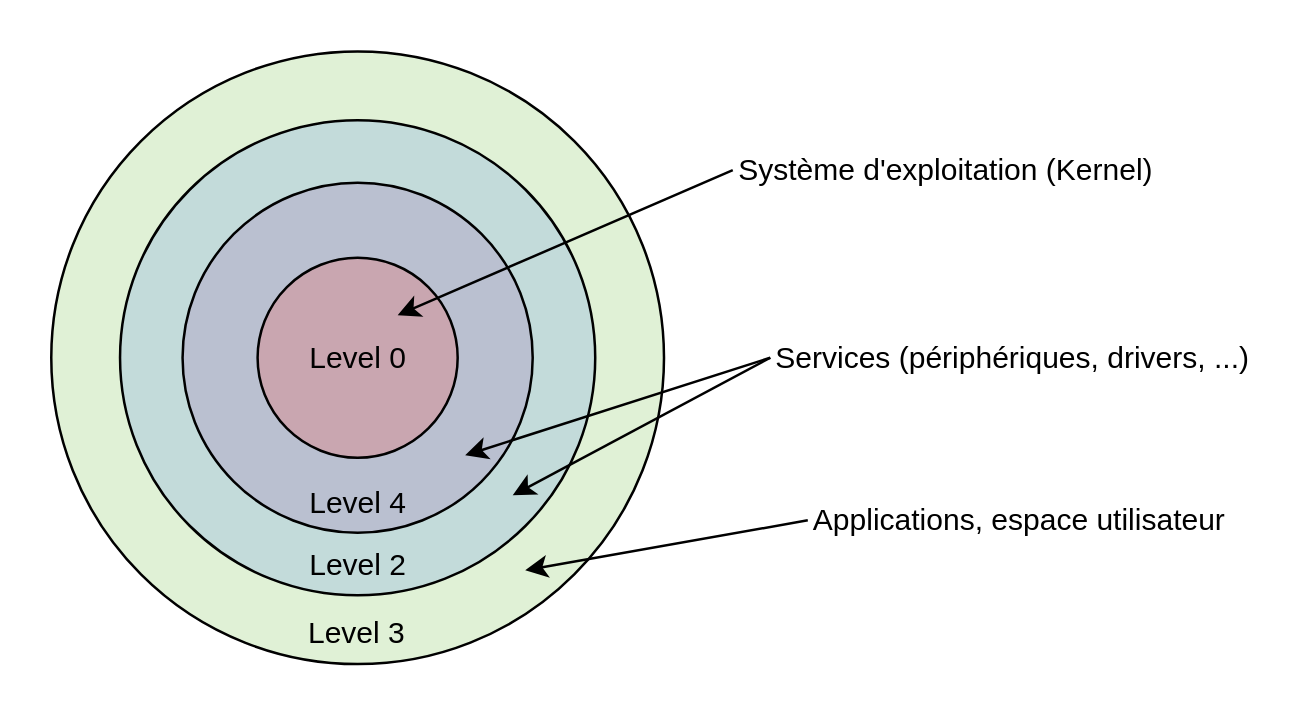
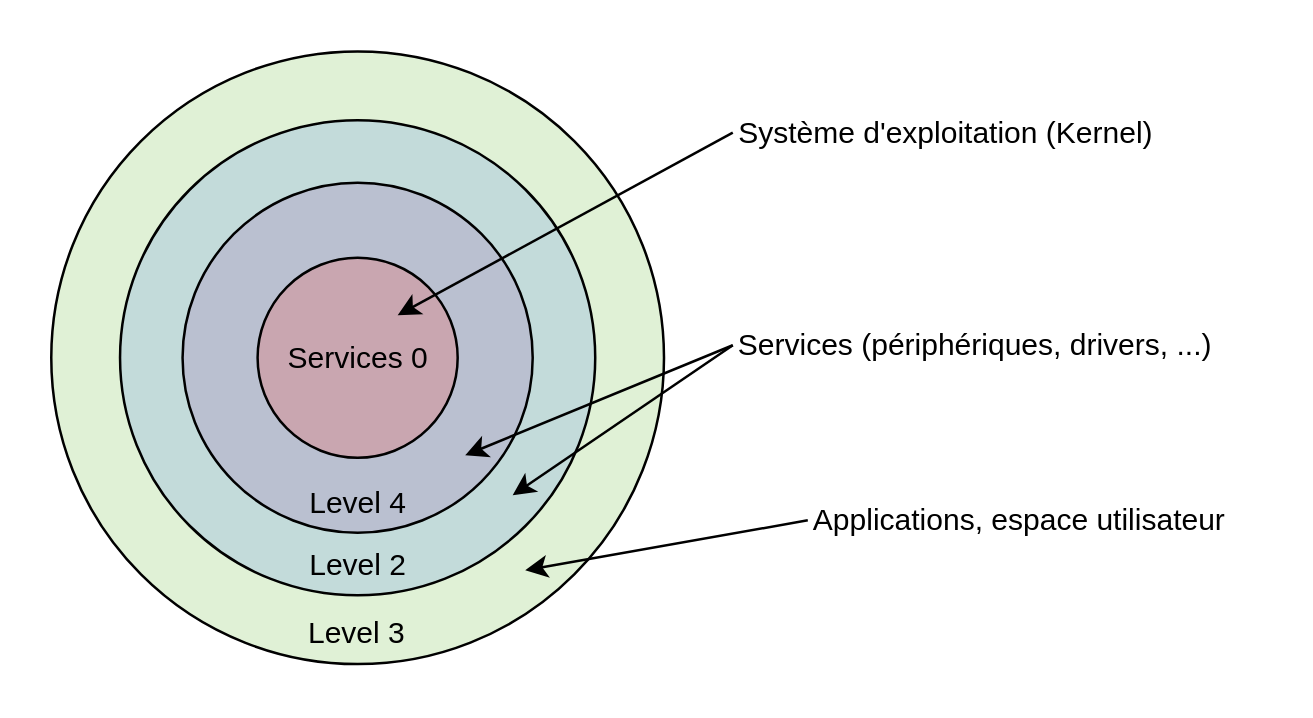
node "Système d'exploitation (Kernel)": moved (945, 170) -> (945, 133)
node "Services (périphériques, drivers, ...)": moved (1033, 358) -> (995, 345)
node "Level 0": label "Level 0" -> "Services 0"
